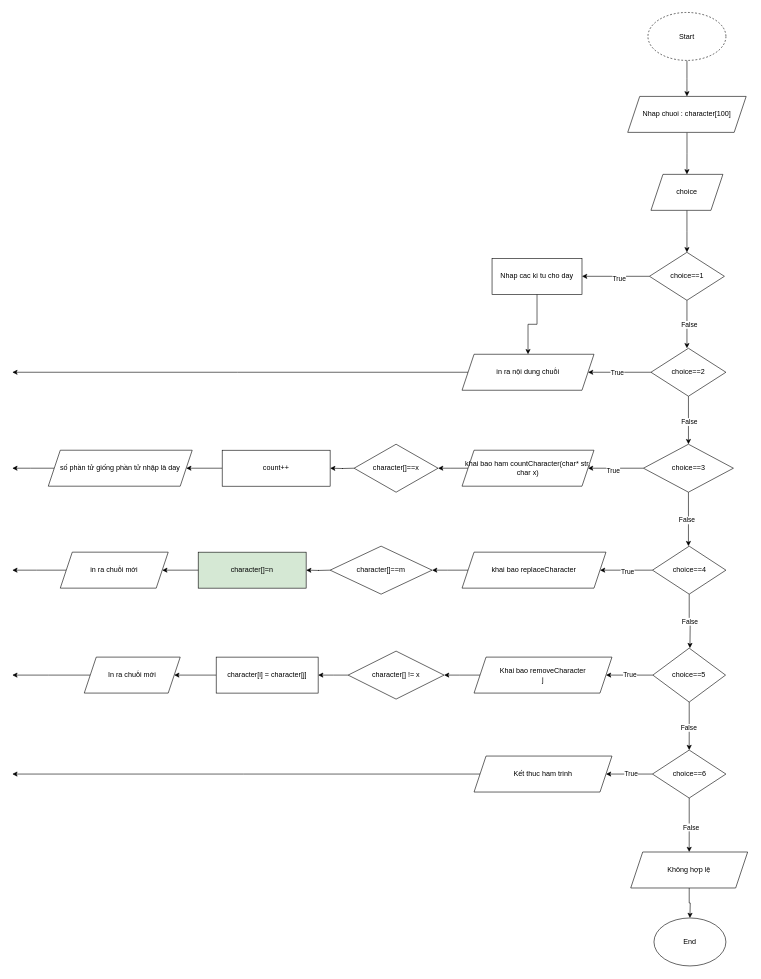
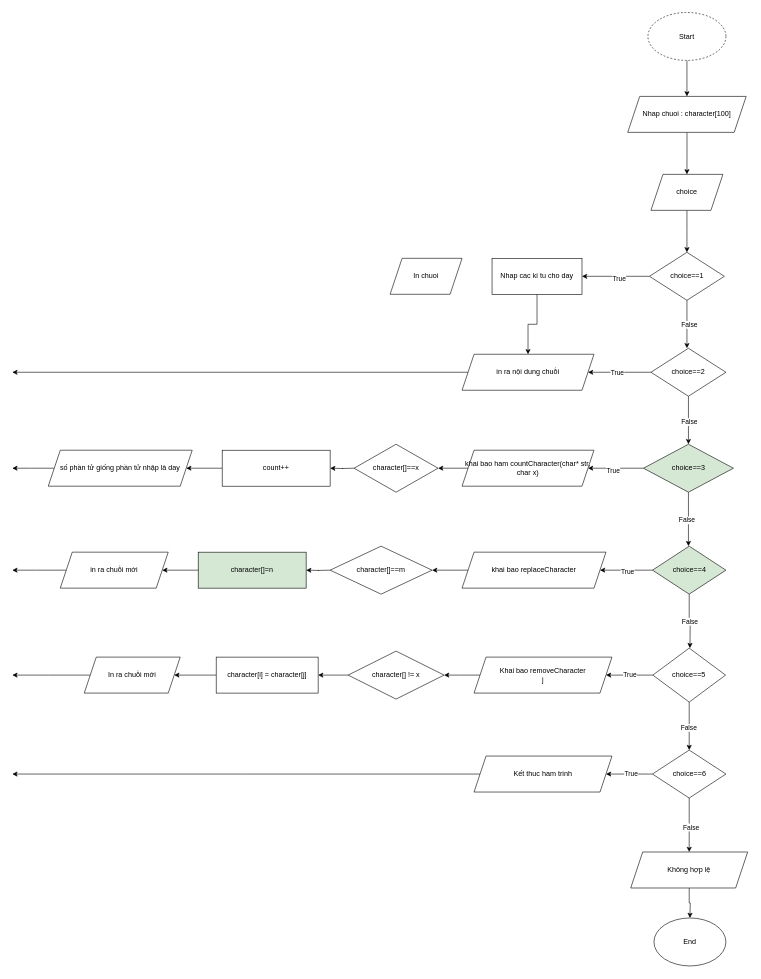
node "In chuoi": added
node "choice==3": fillcolor #ffffff -> #d5e8d4
node "choice==4": fillcolor #ffffff -> #d5e8d4
